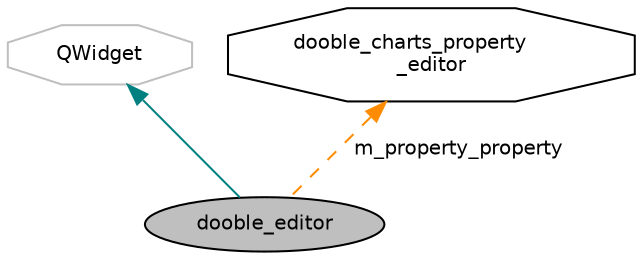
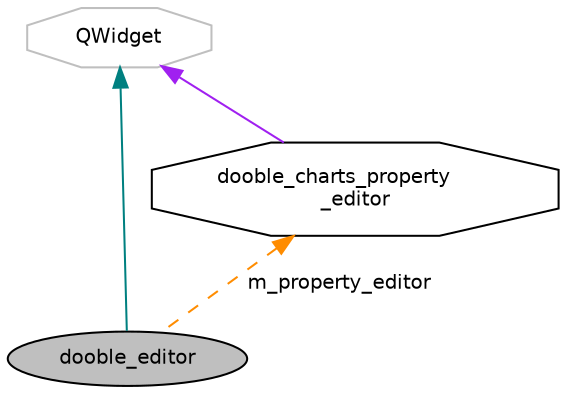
edge "dooble_charts_property _editor" -> "QWidget": added
edge "dooble_editor" -> "dooble_charts_property _editor": label " m_property_property" -> " m_property_editor"
